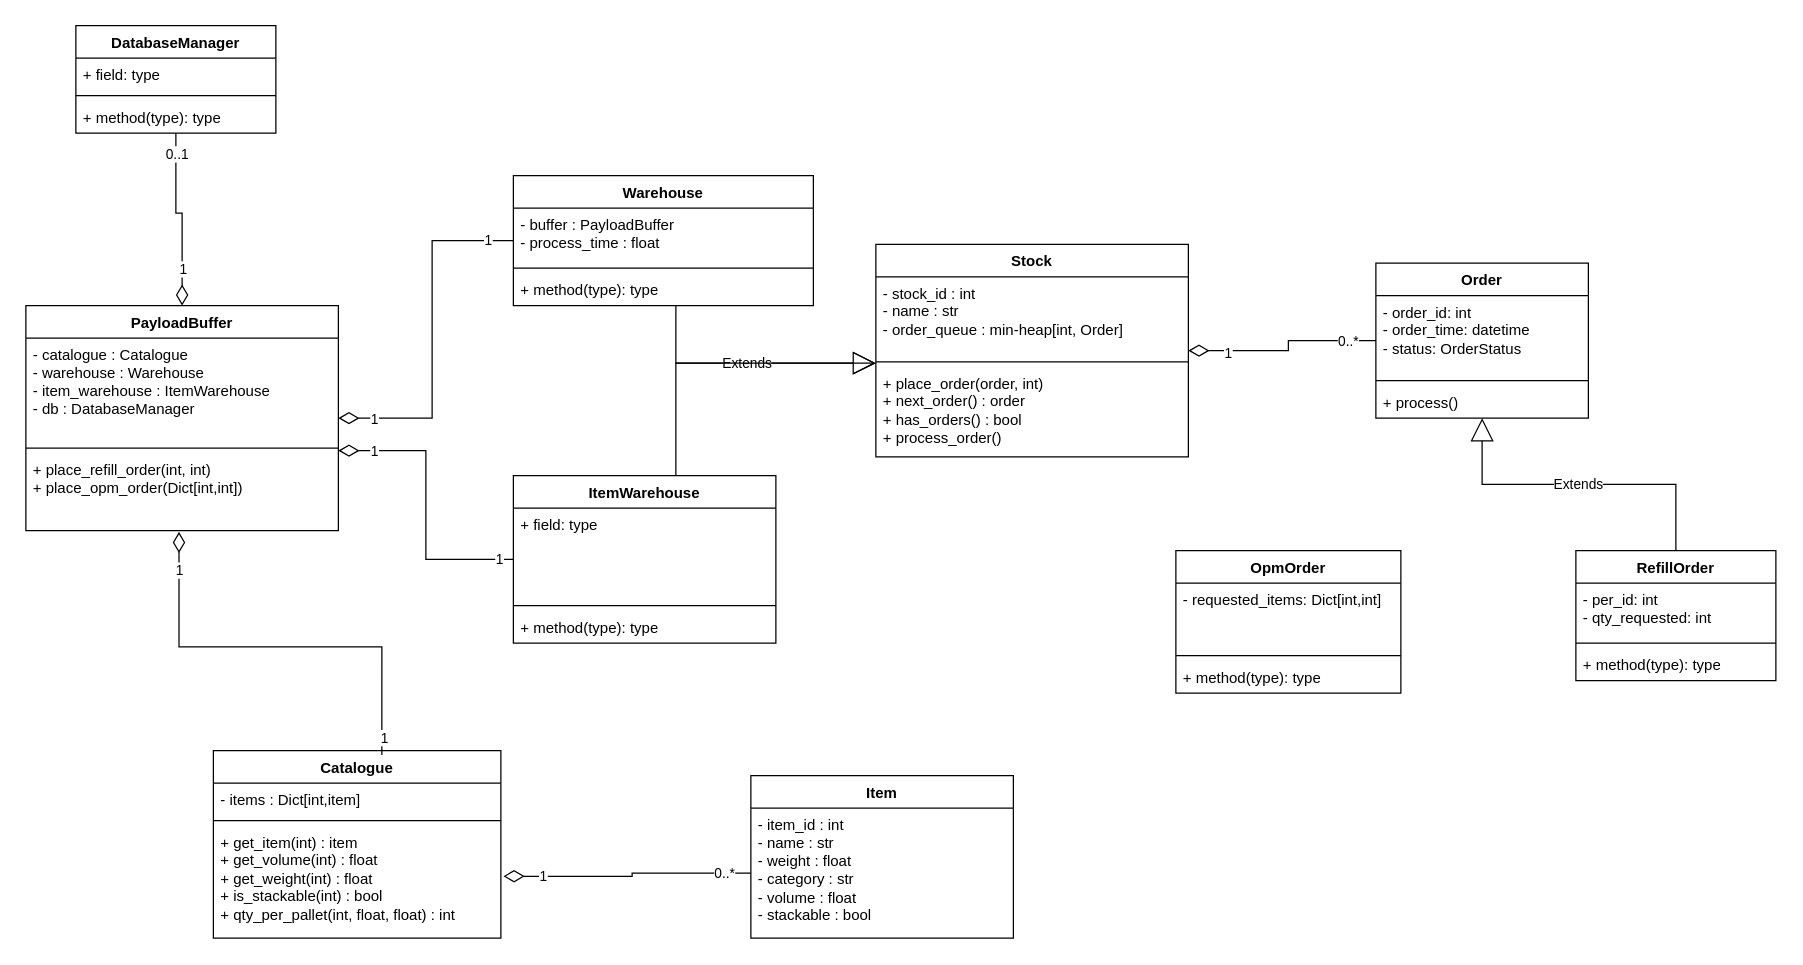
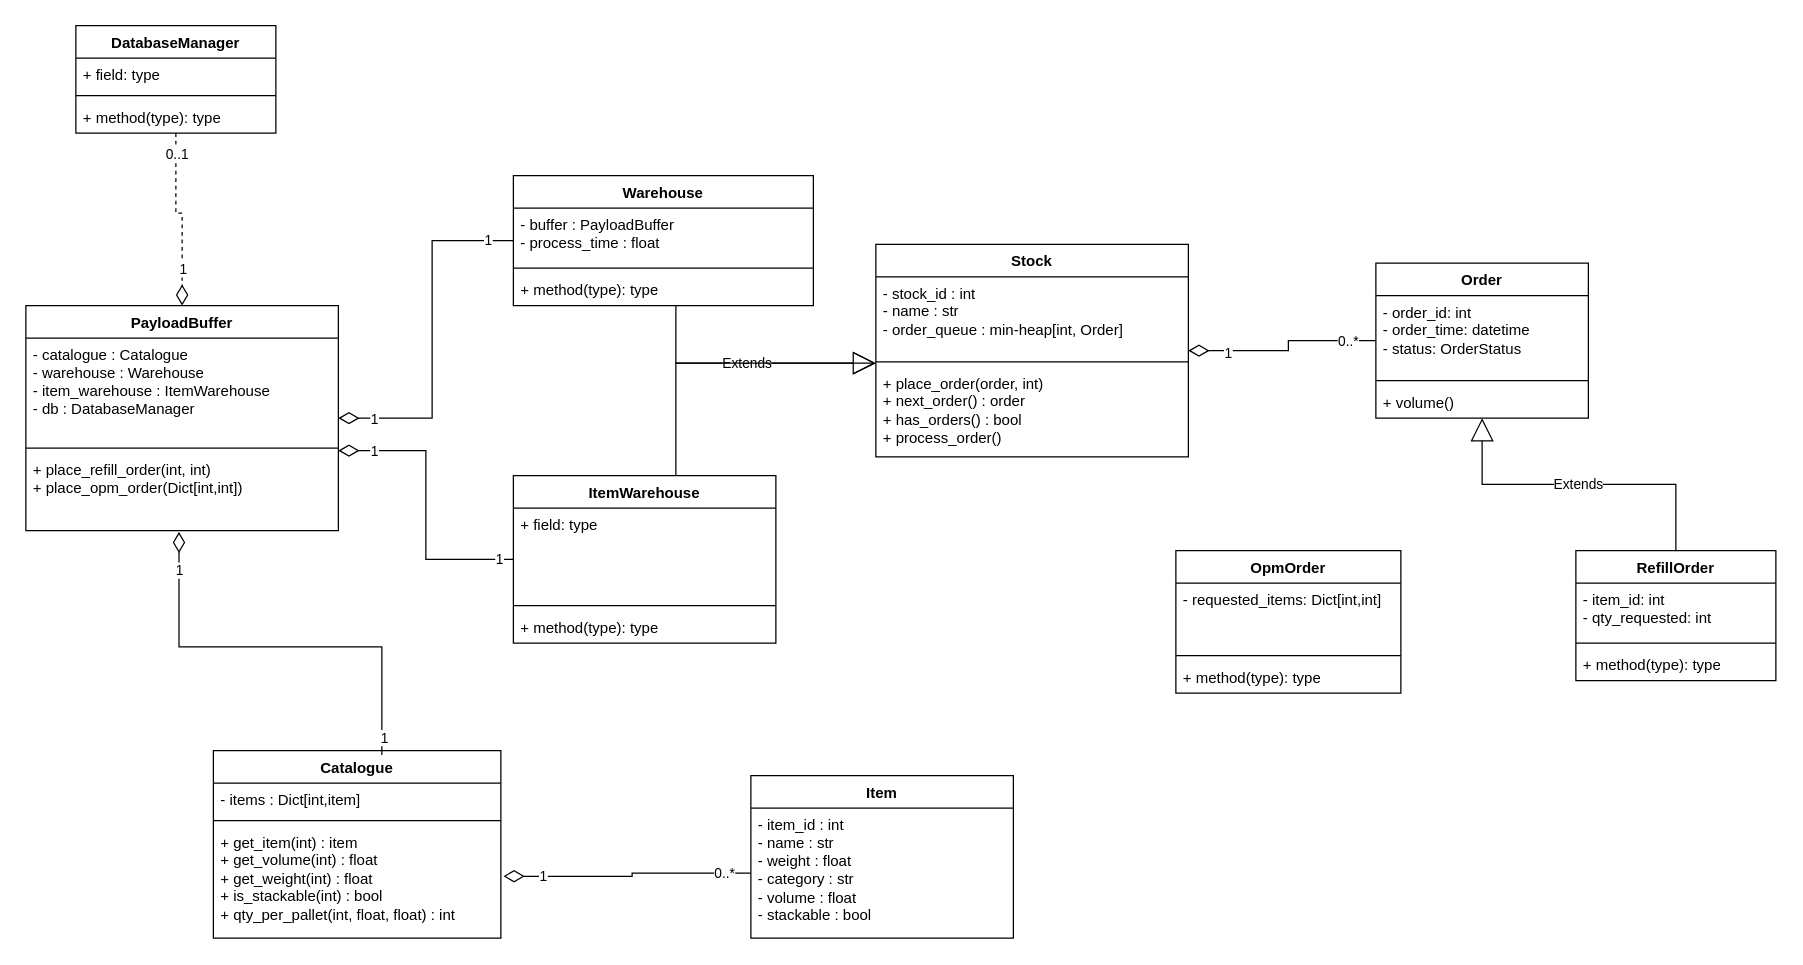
edge "DatabaseManager" -> "PayloadBuffer": style solid -> dashed
node "+ process()": label "+ process()" -> "+ volume()"
node "- per_id: int - qty_requested: int": label "- per_id: int - qty_requested: int" -> "- item_id: int - qty_requested: int"
